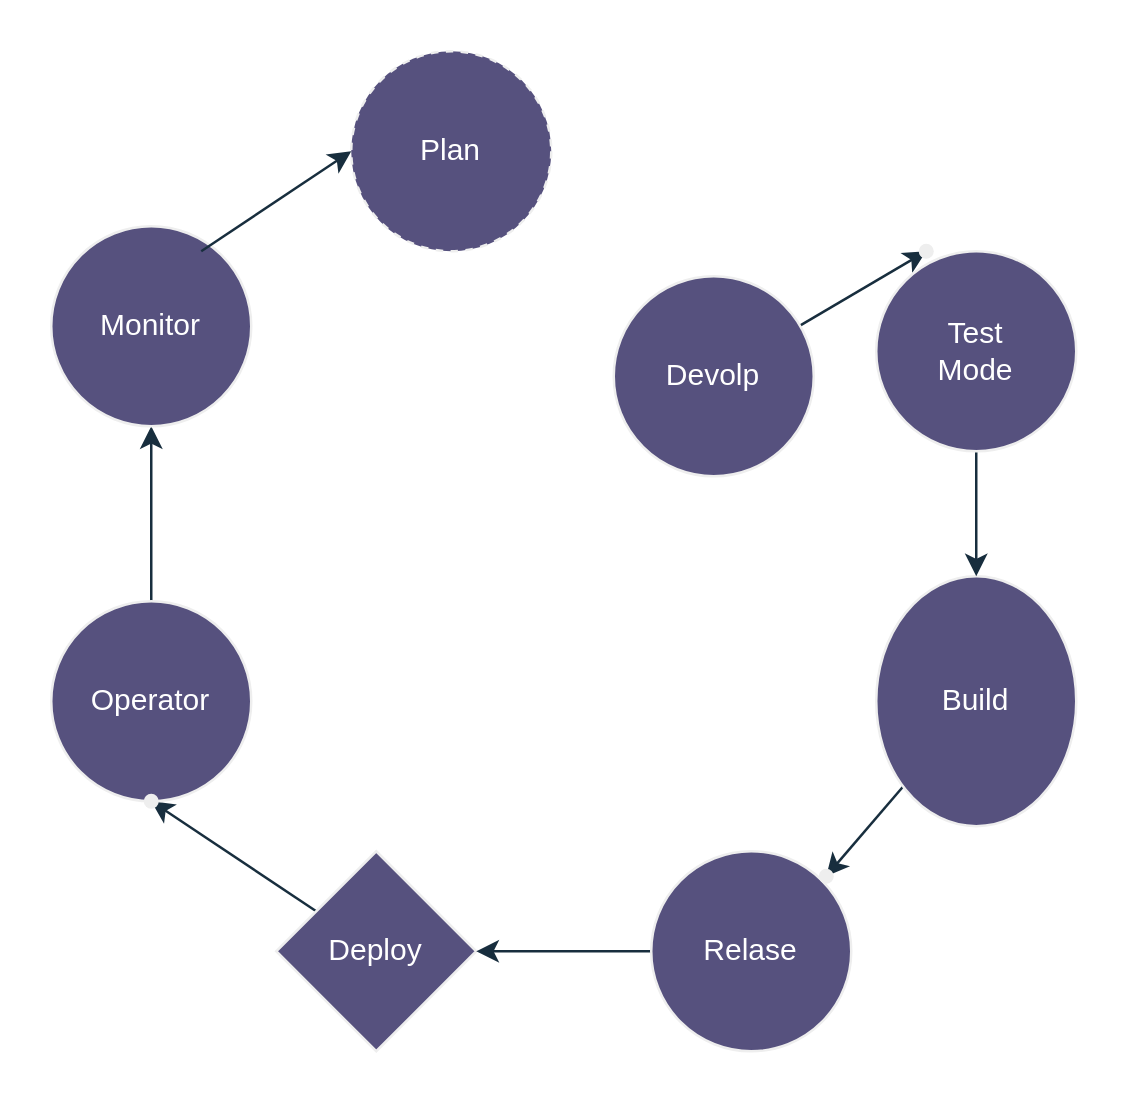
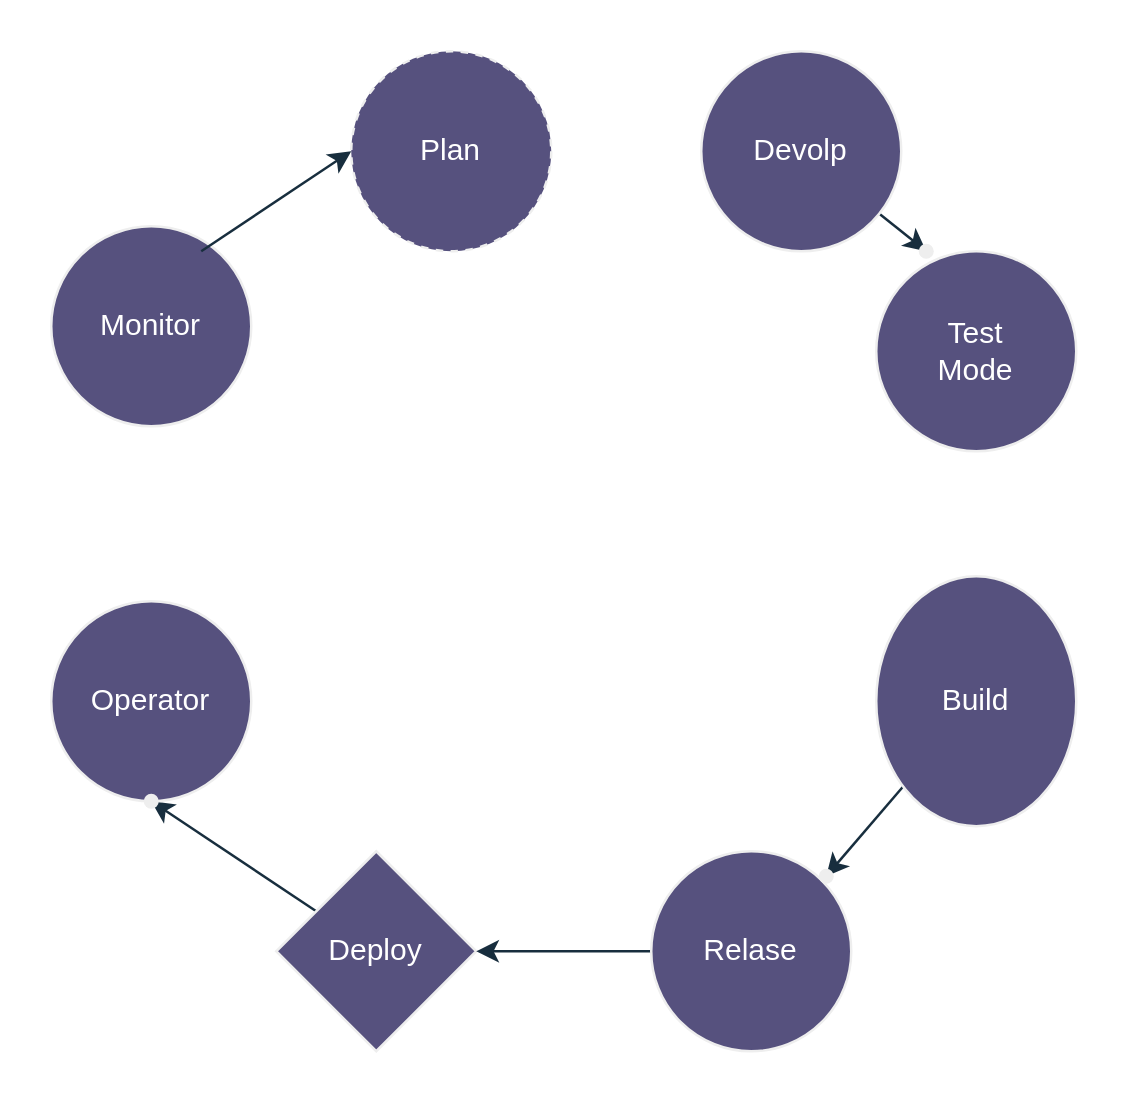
node "Devolp": moved (714, 376) -> (801, 151)
edge "Test Mode" -> "Build": removed
edge "Operator" -> "Monitor": removed
